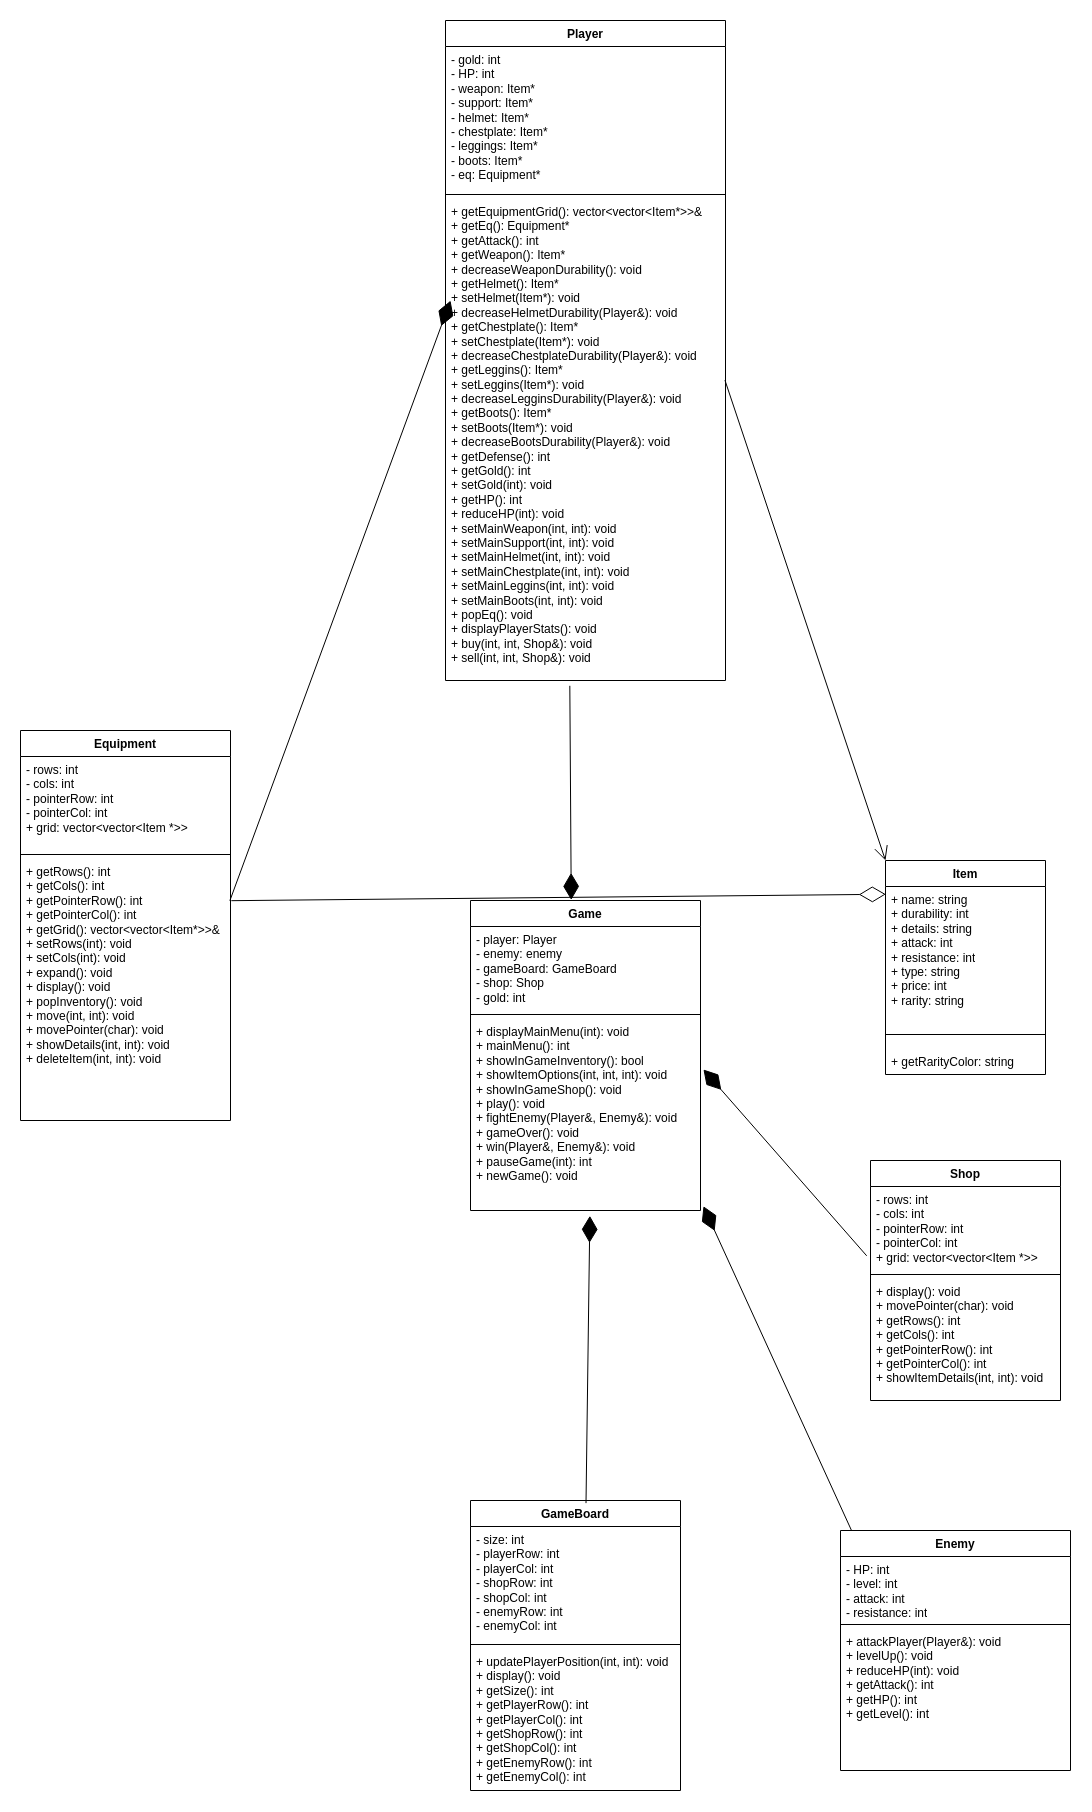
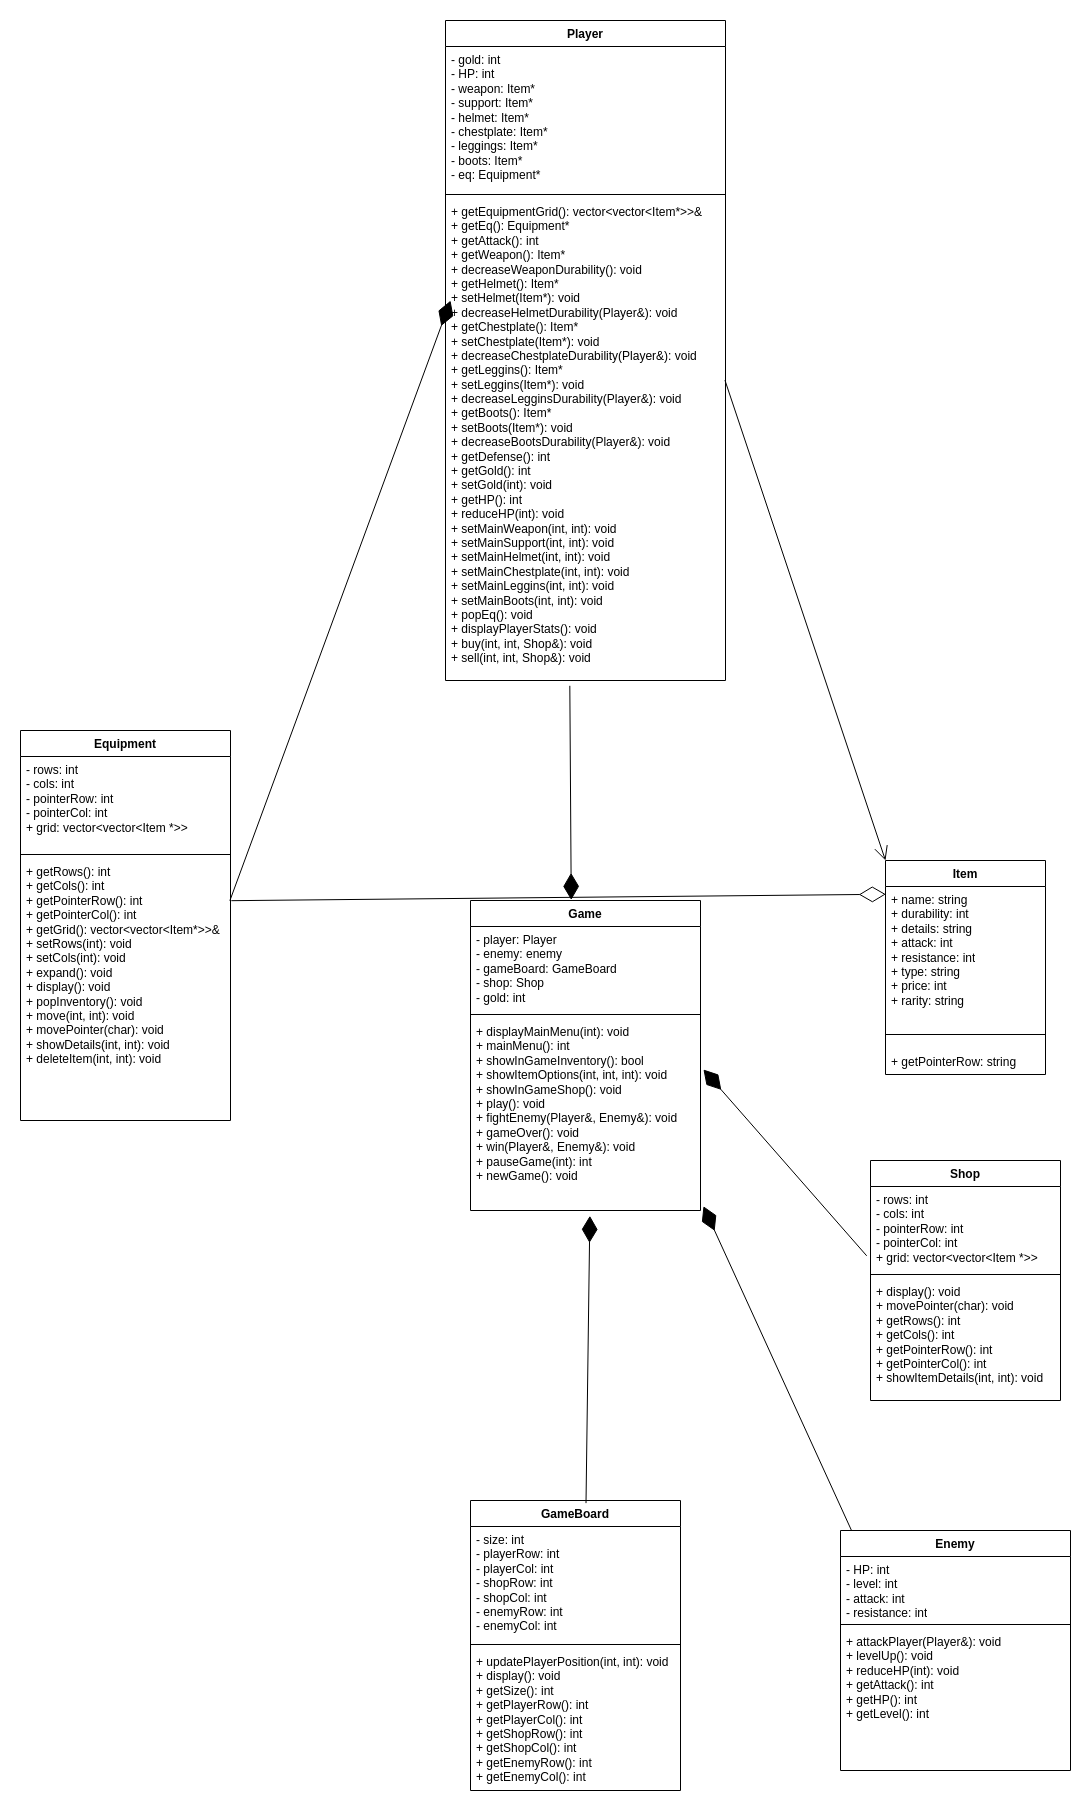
node "+ getRarityColor: string": label "+ getRarityColor: string" -> "+ getPointerRow: string"
